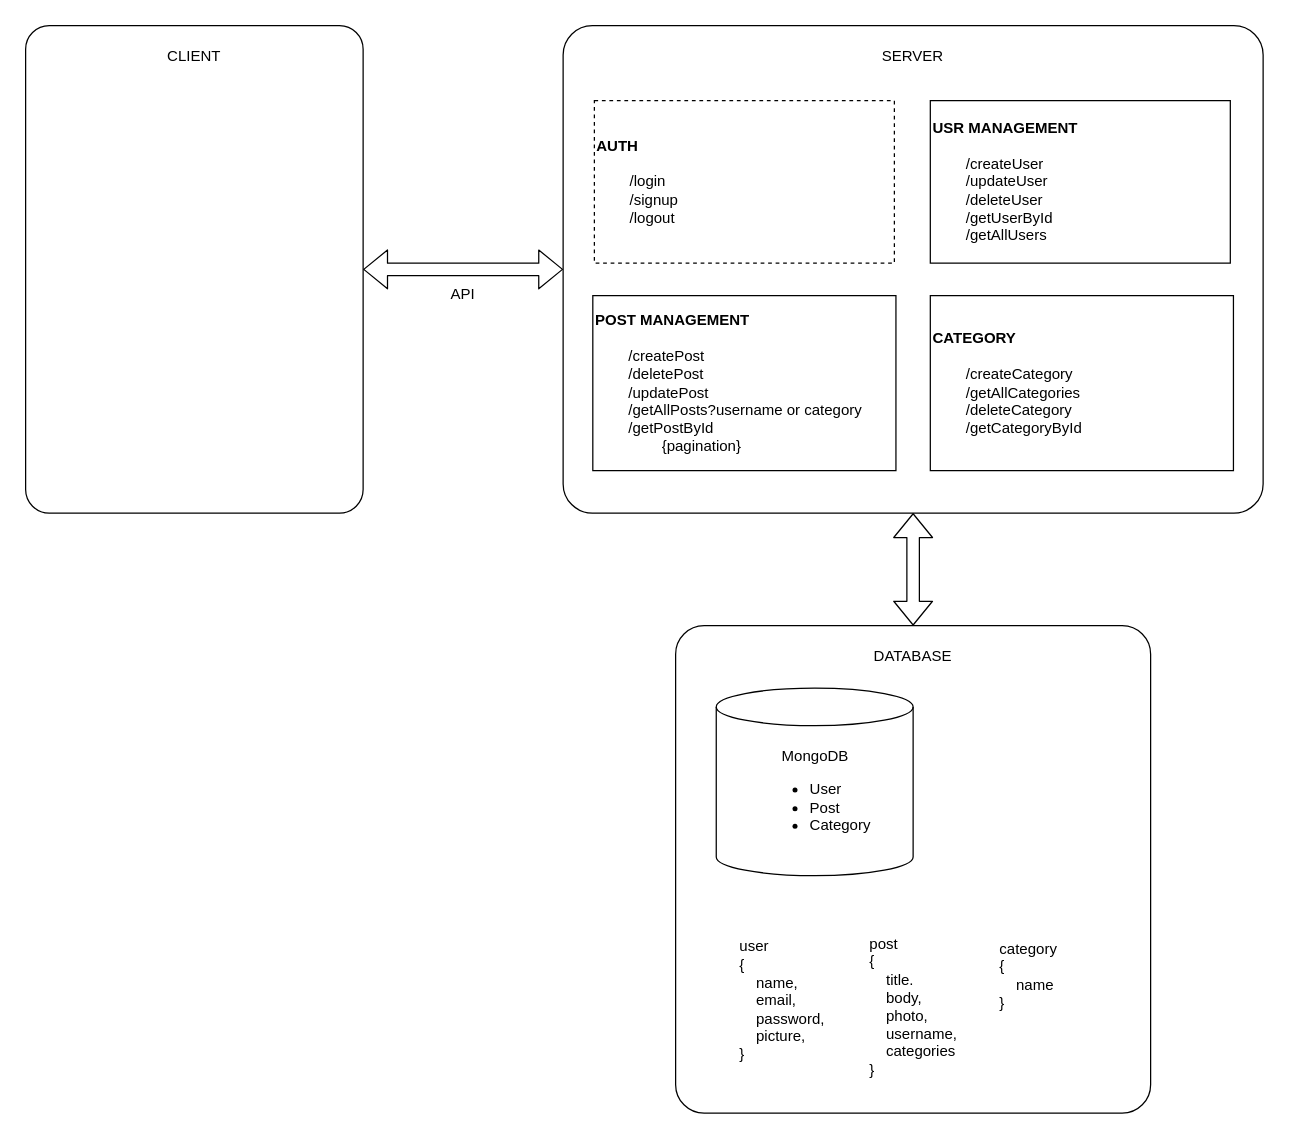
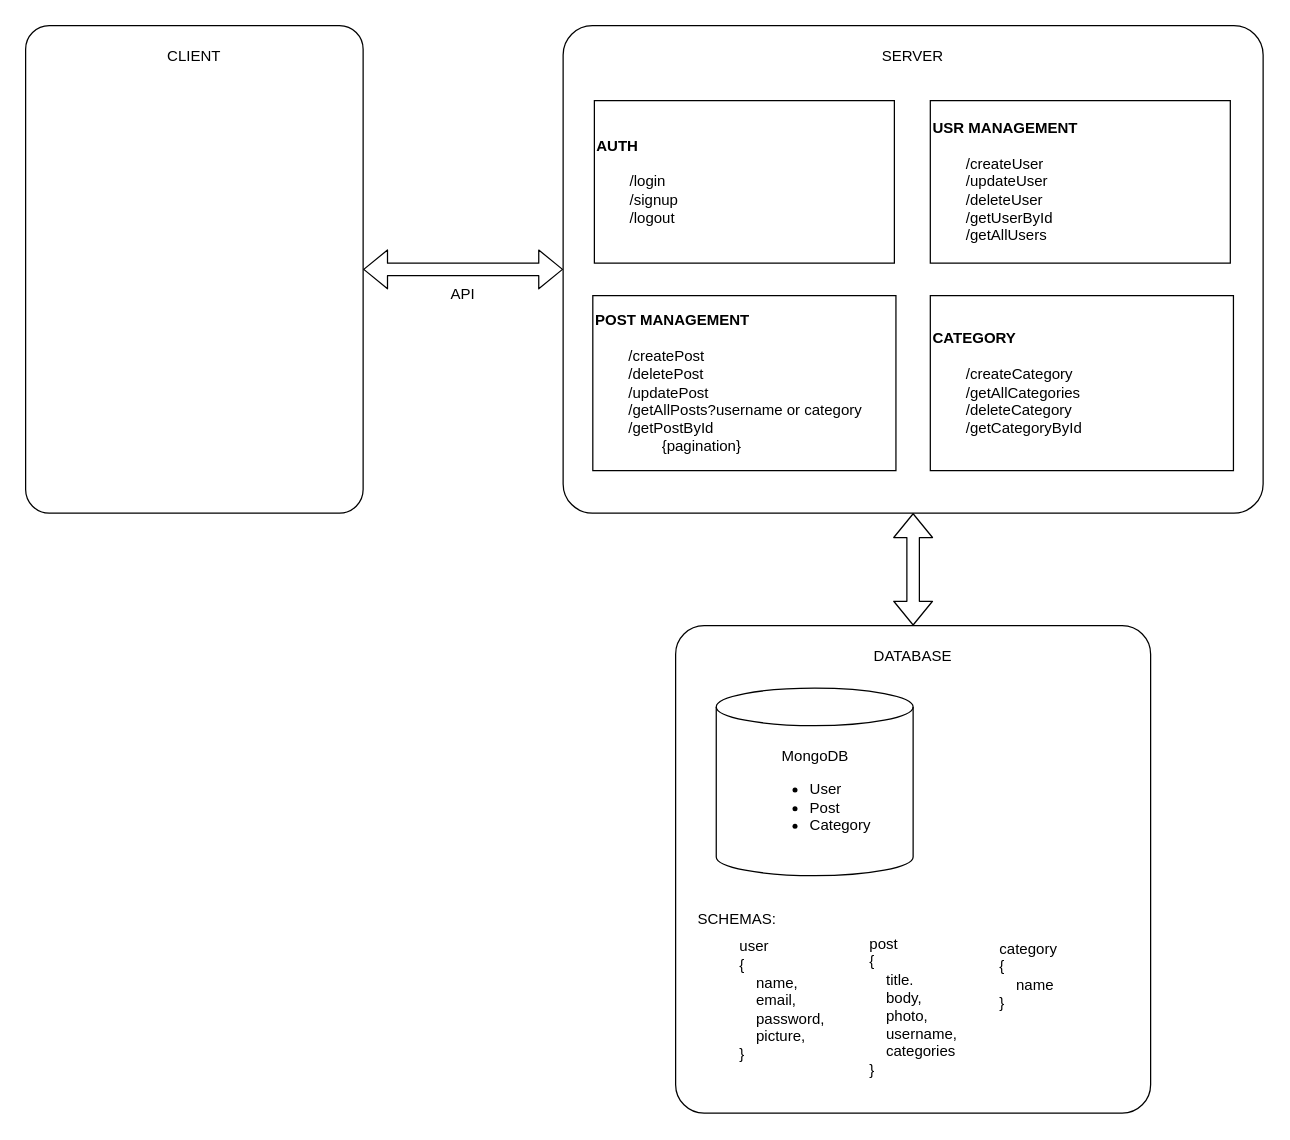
node "AUTH /login /signup /logout": style dashed -> solid
node "SCHEMAS:": added
